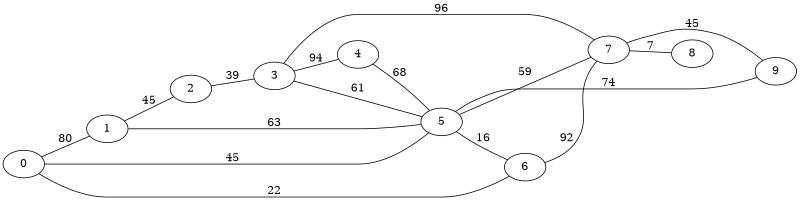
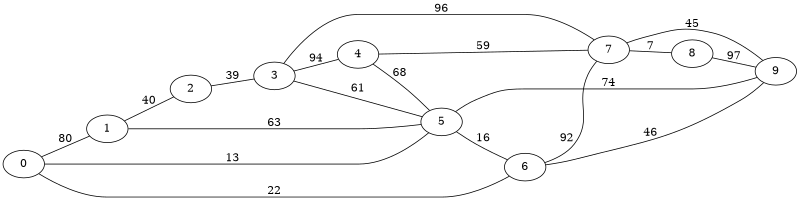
edge "8" -- "9": added, label "97"
edge "7" -- "5": now "7" -- "4"
edge "2" -- "1": label "45" -> "40"
edge "9" -- "6": added, label "46"
edge "5" -- "0": label "45" -> "13"
